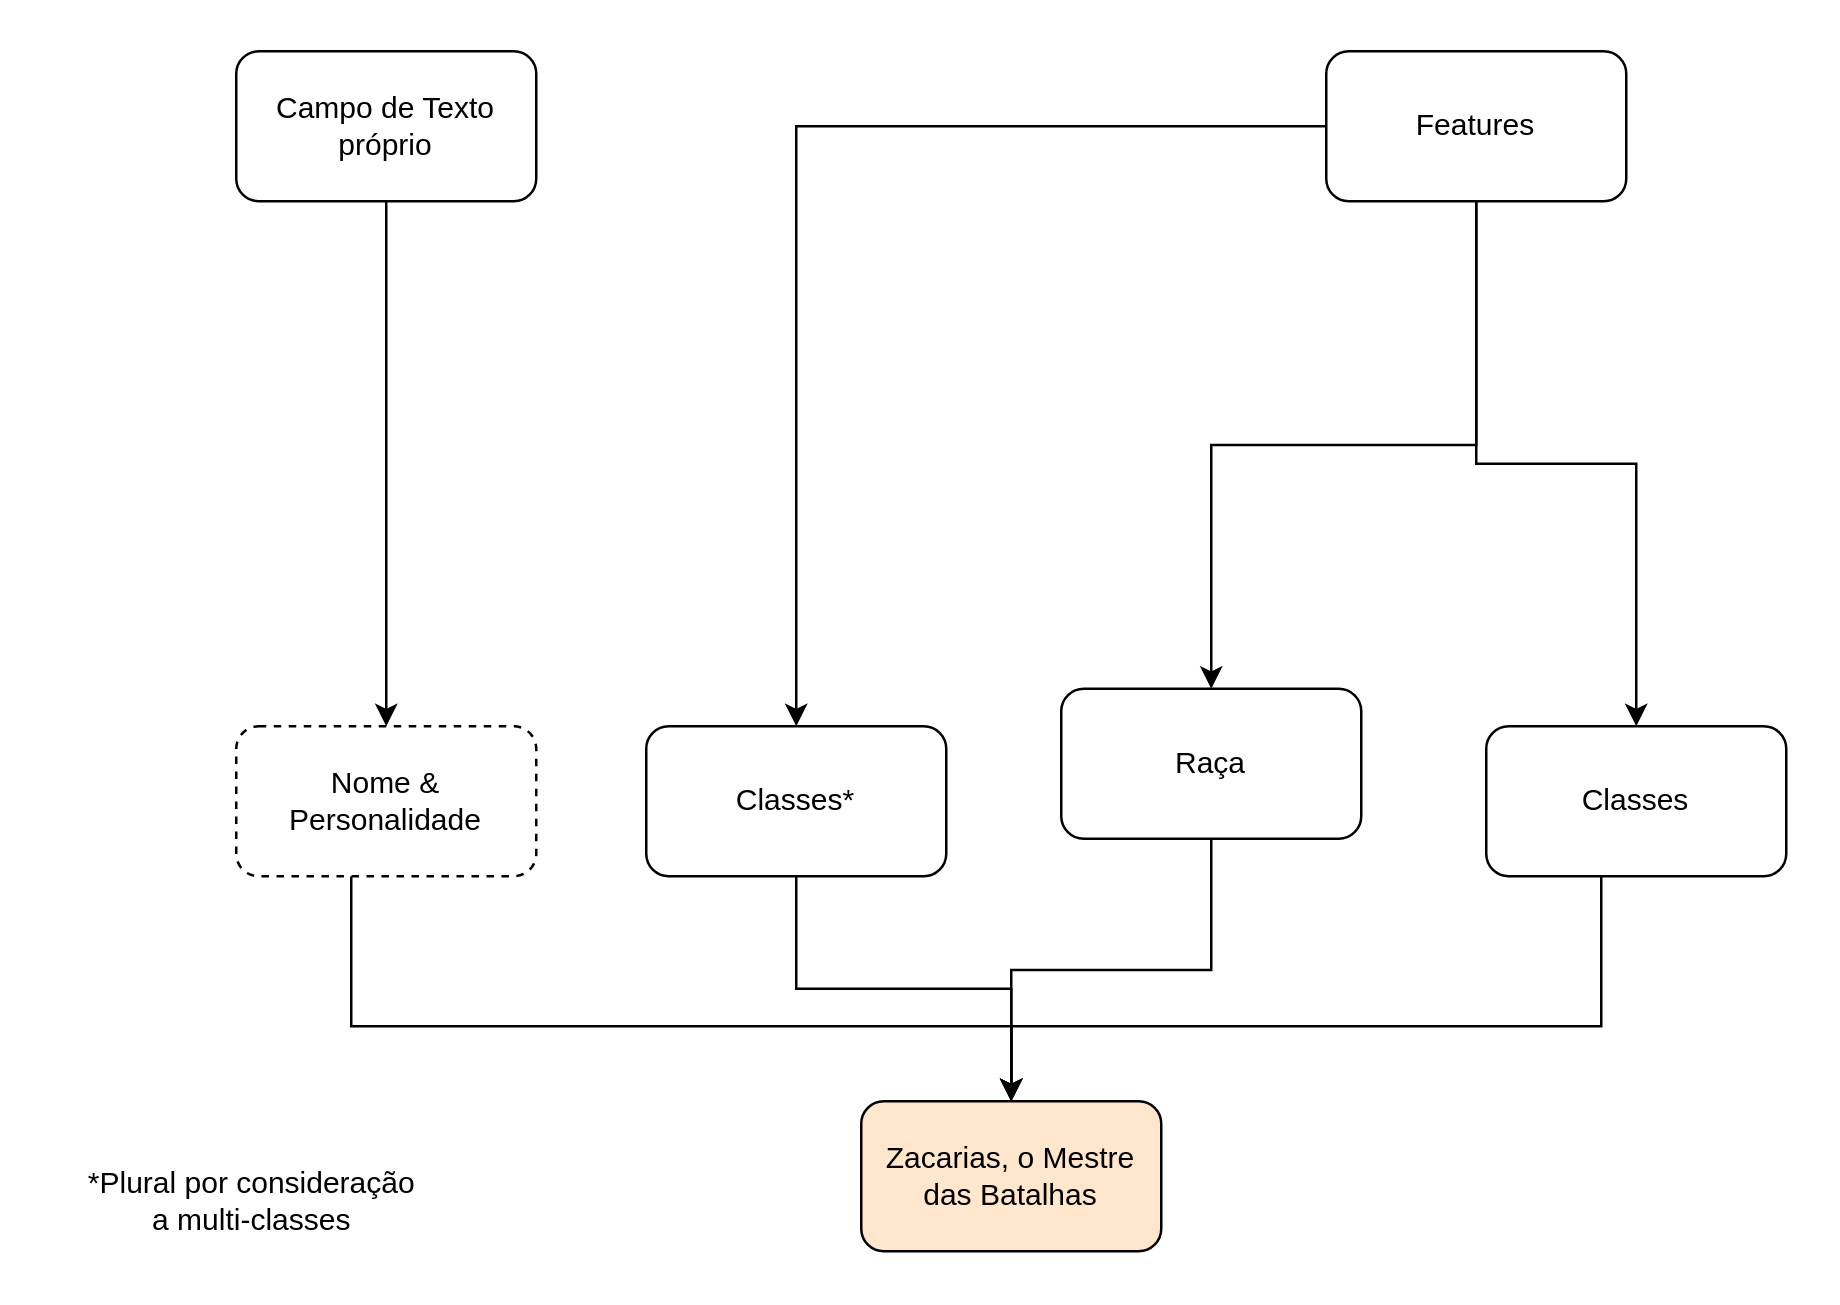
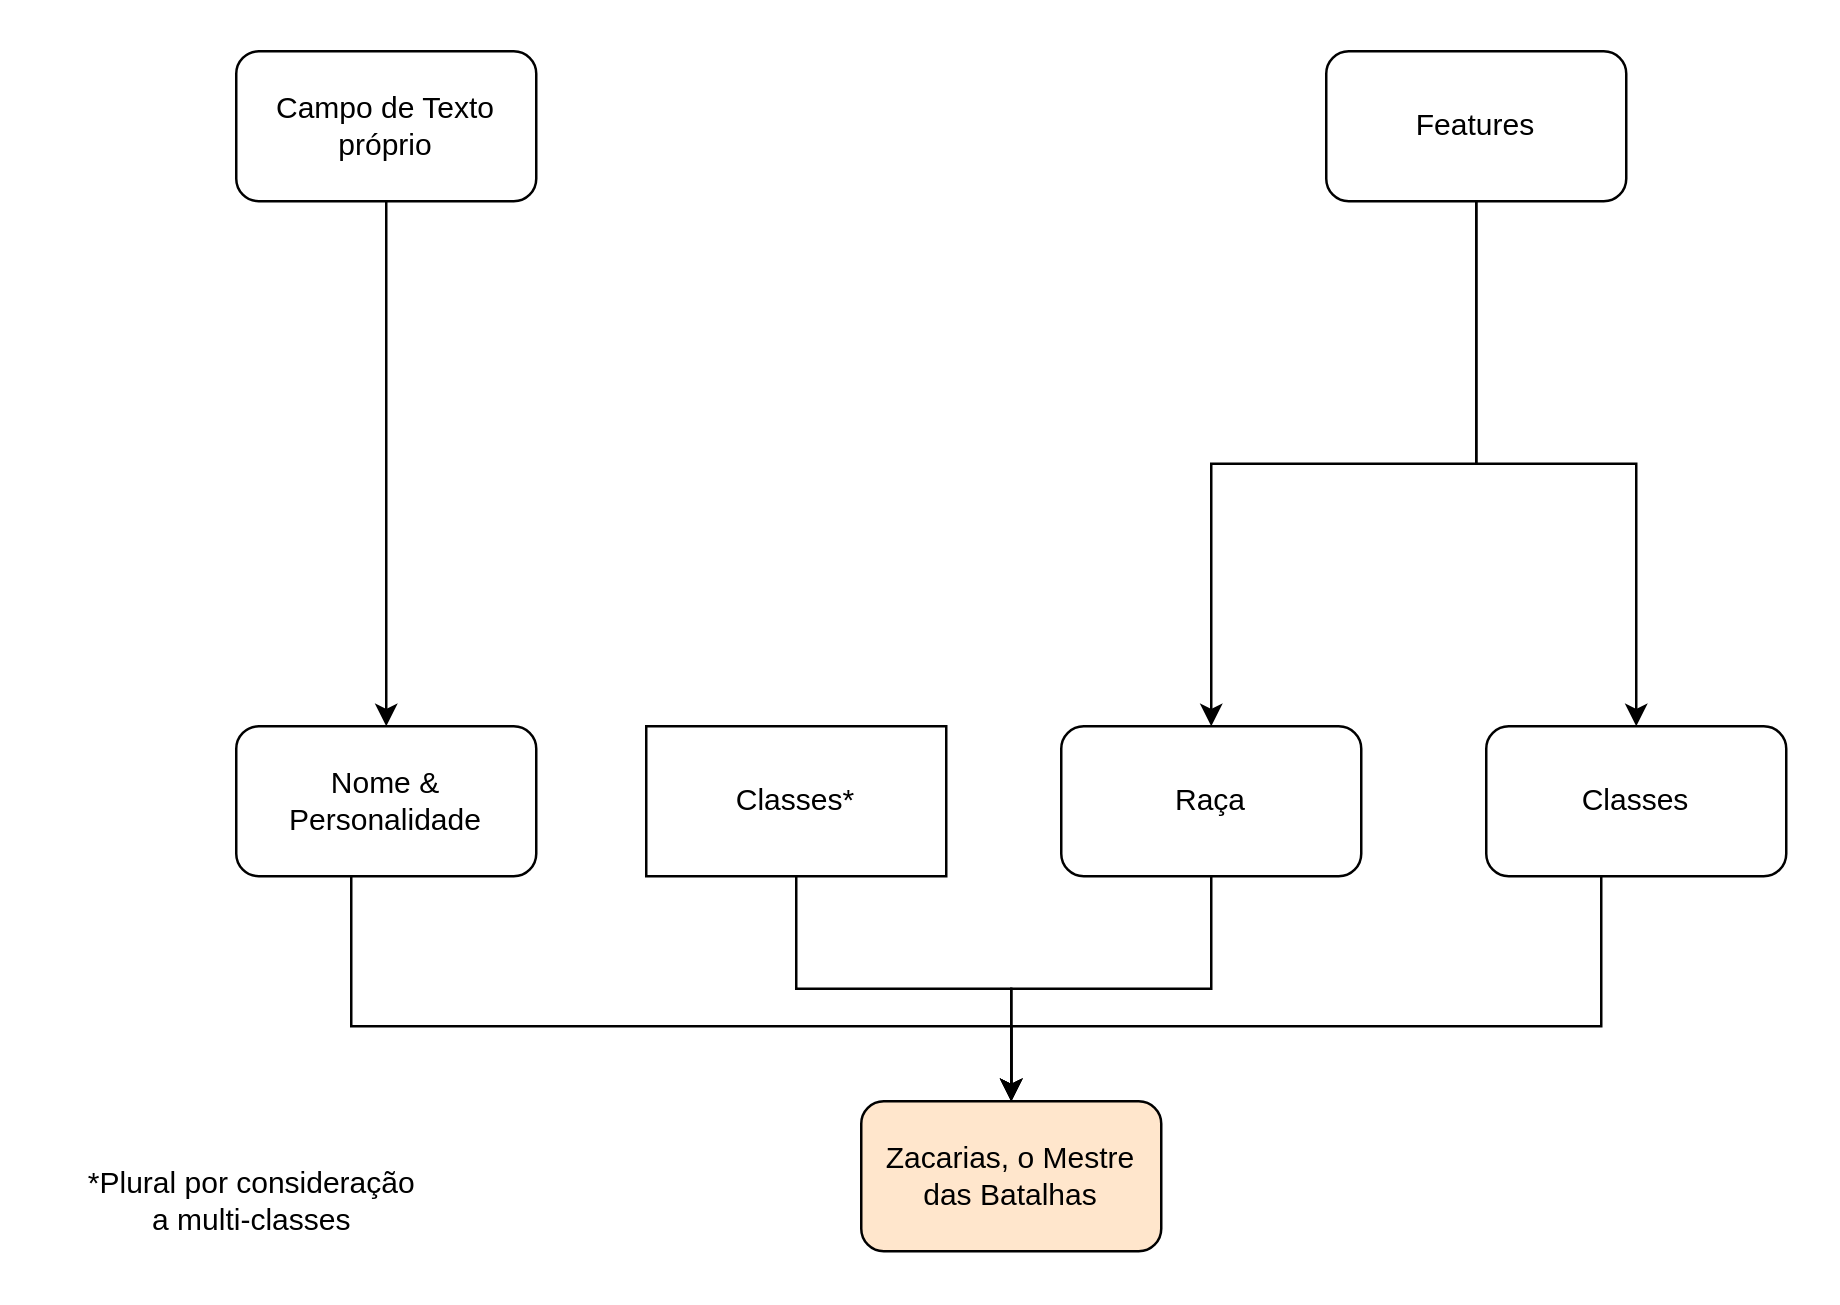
edge "Features" -> "Classes*": removed
node "Raça": moved (1211, 764) -> (1211, 801)
node "Nome & Personalidade": style dashed -> solid
node "Classes*": shape rounded rectangle -> rectangle
